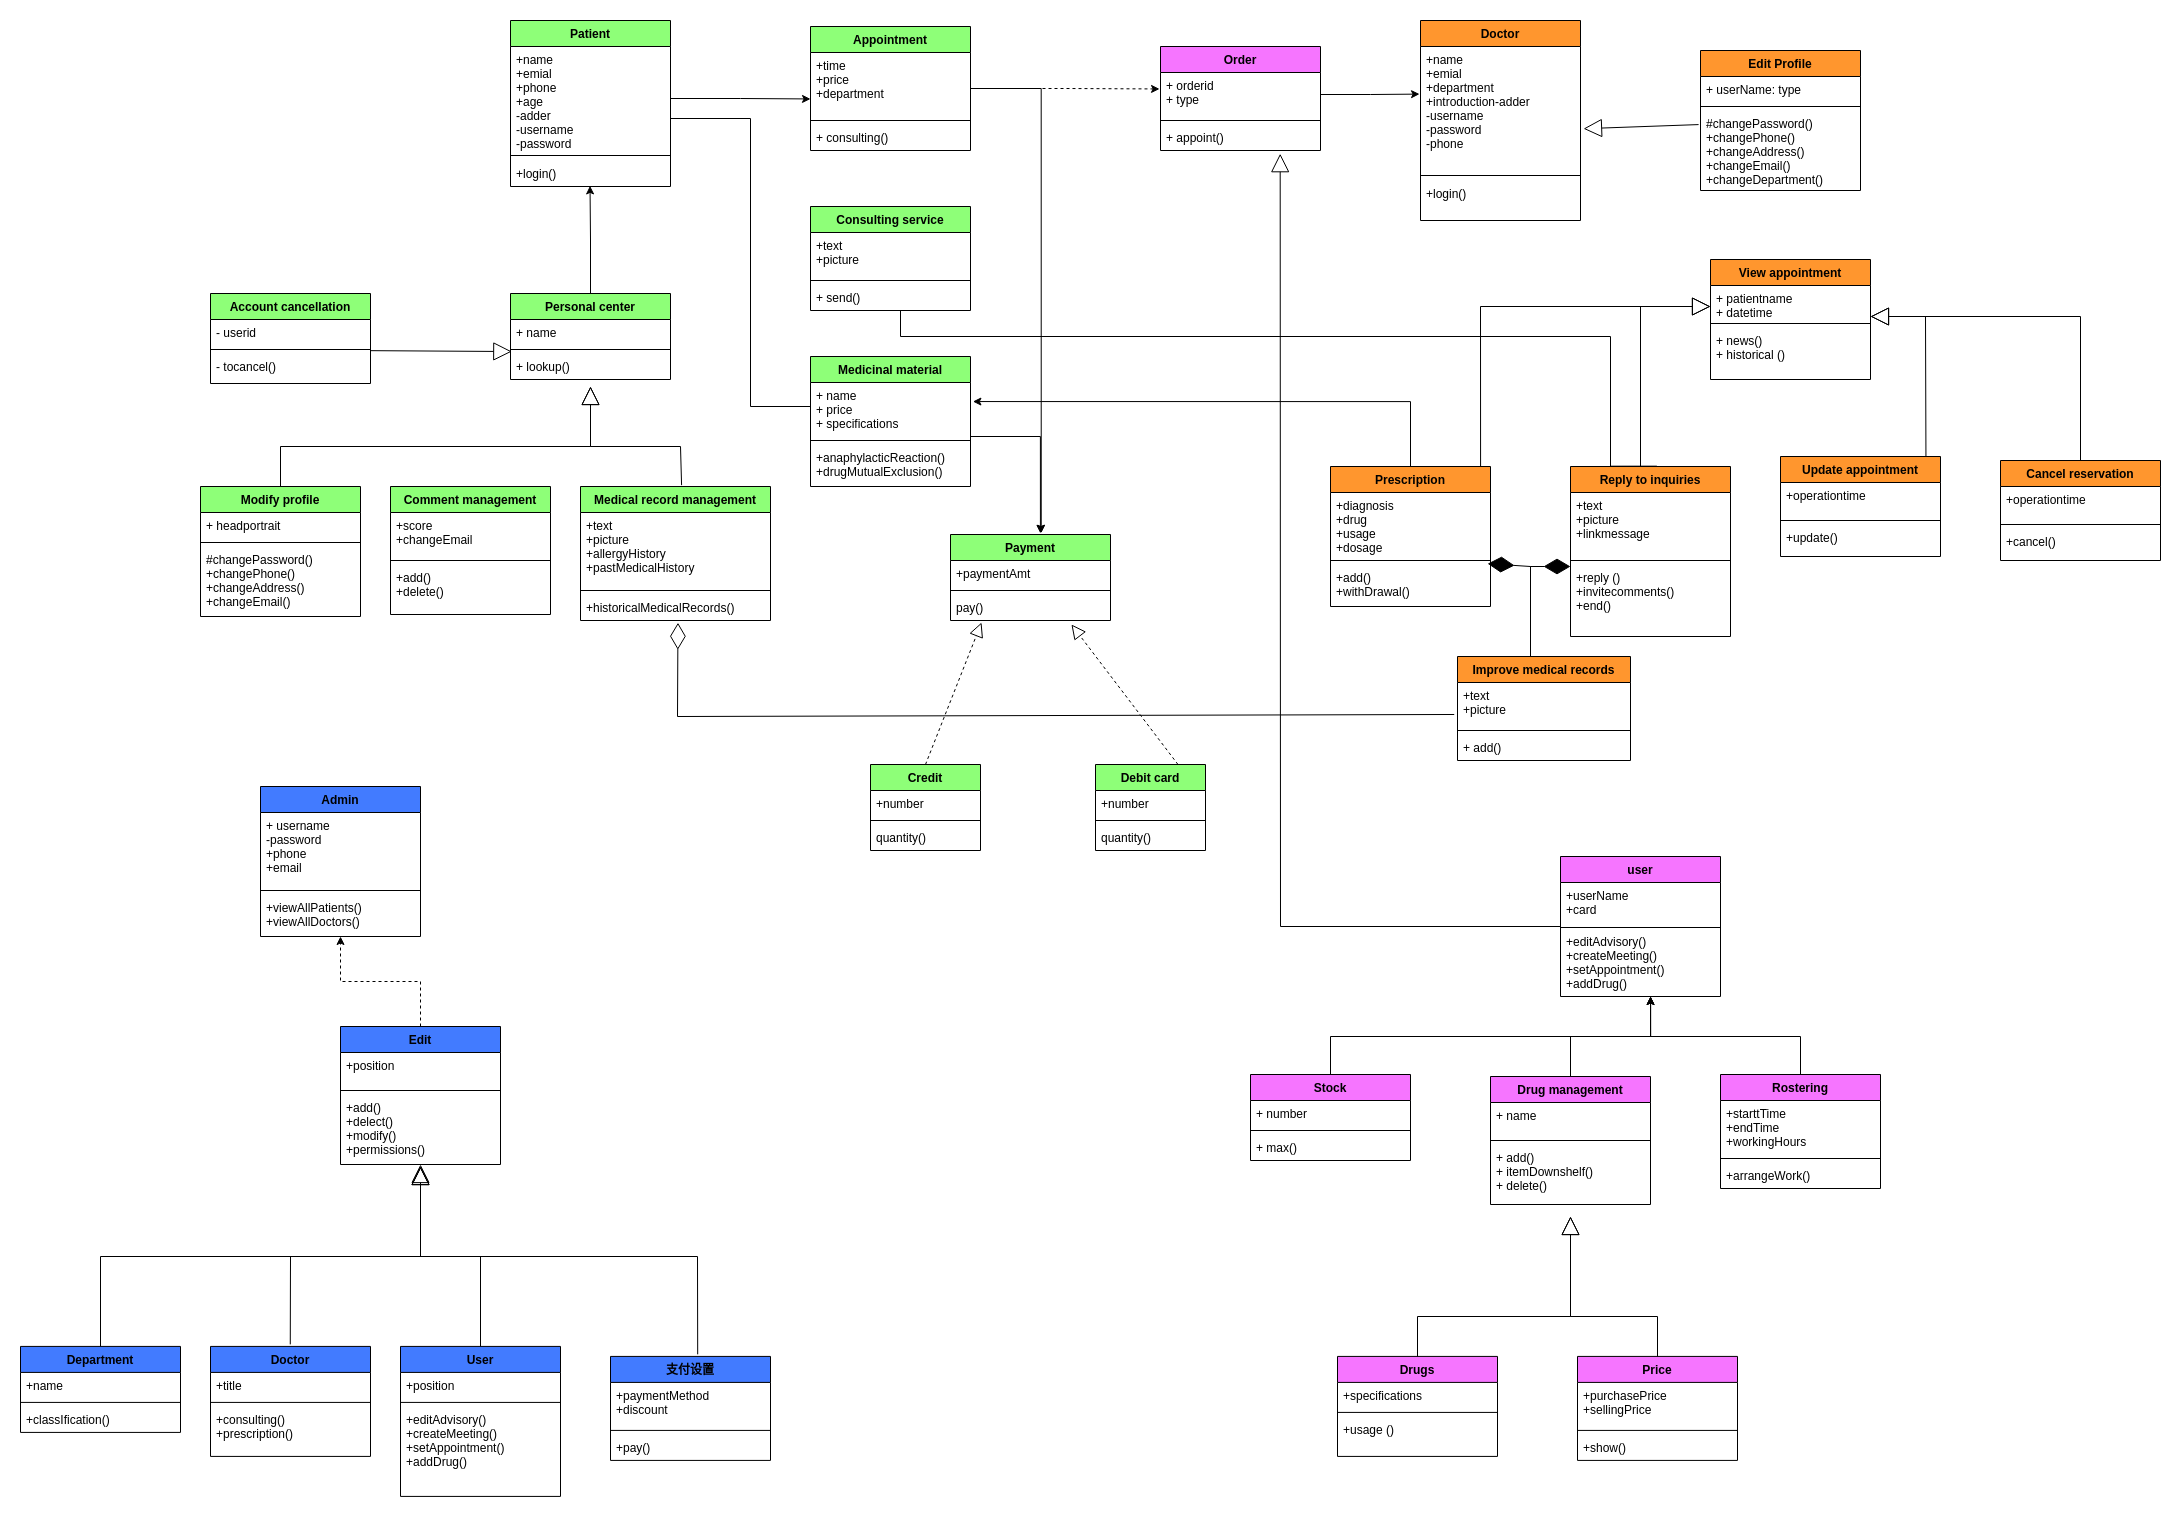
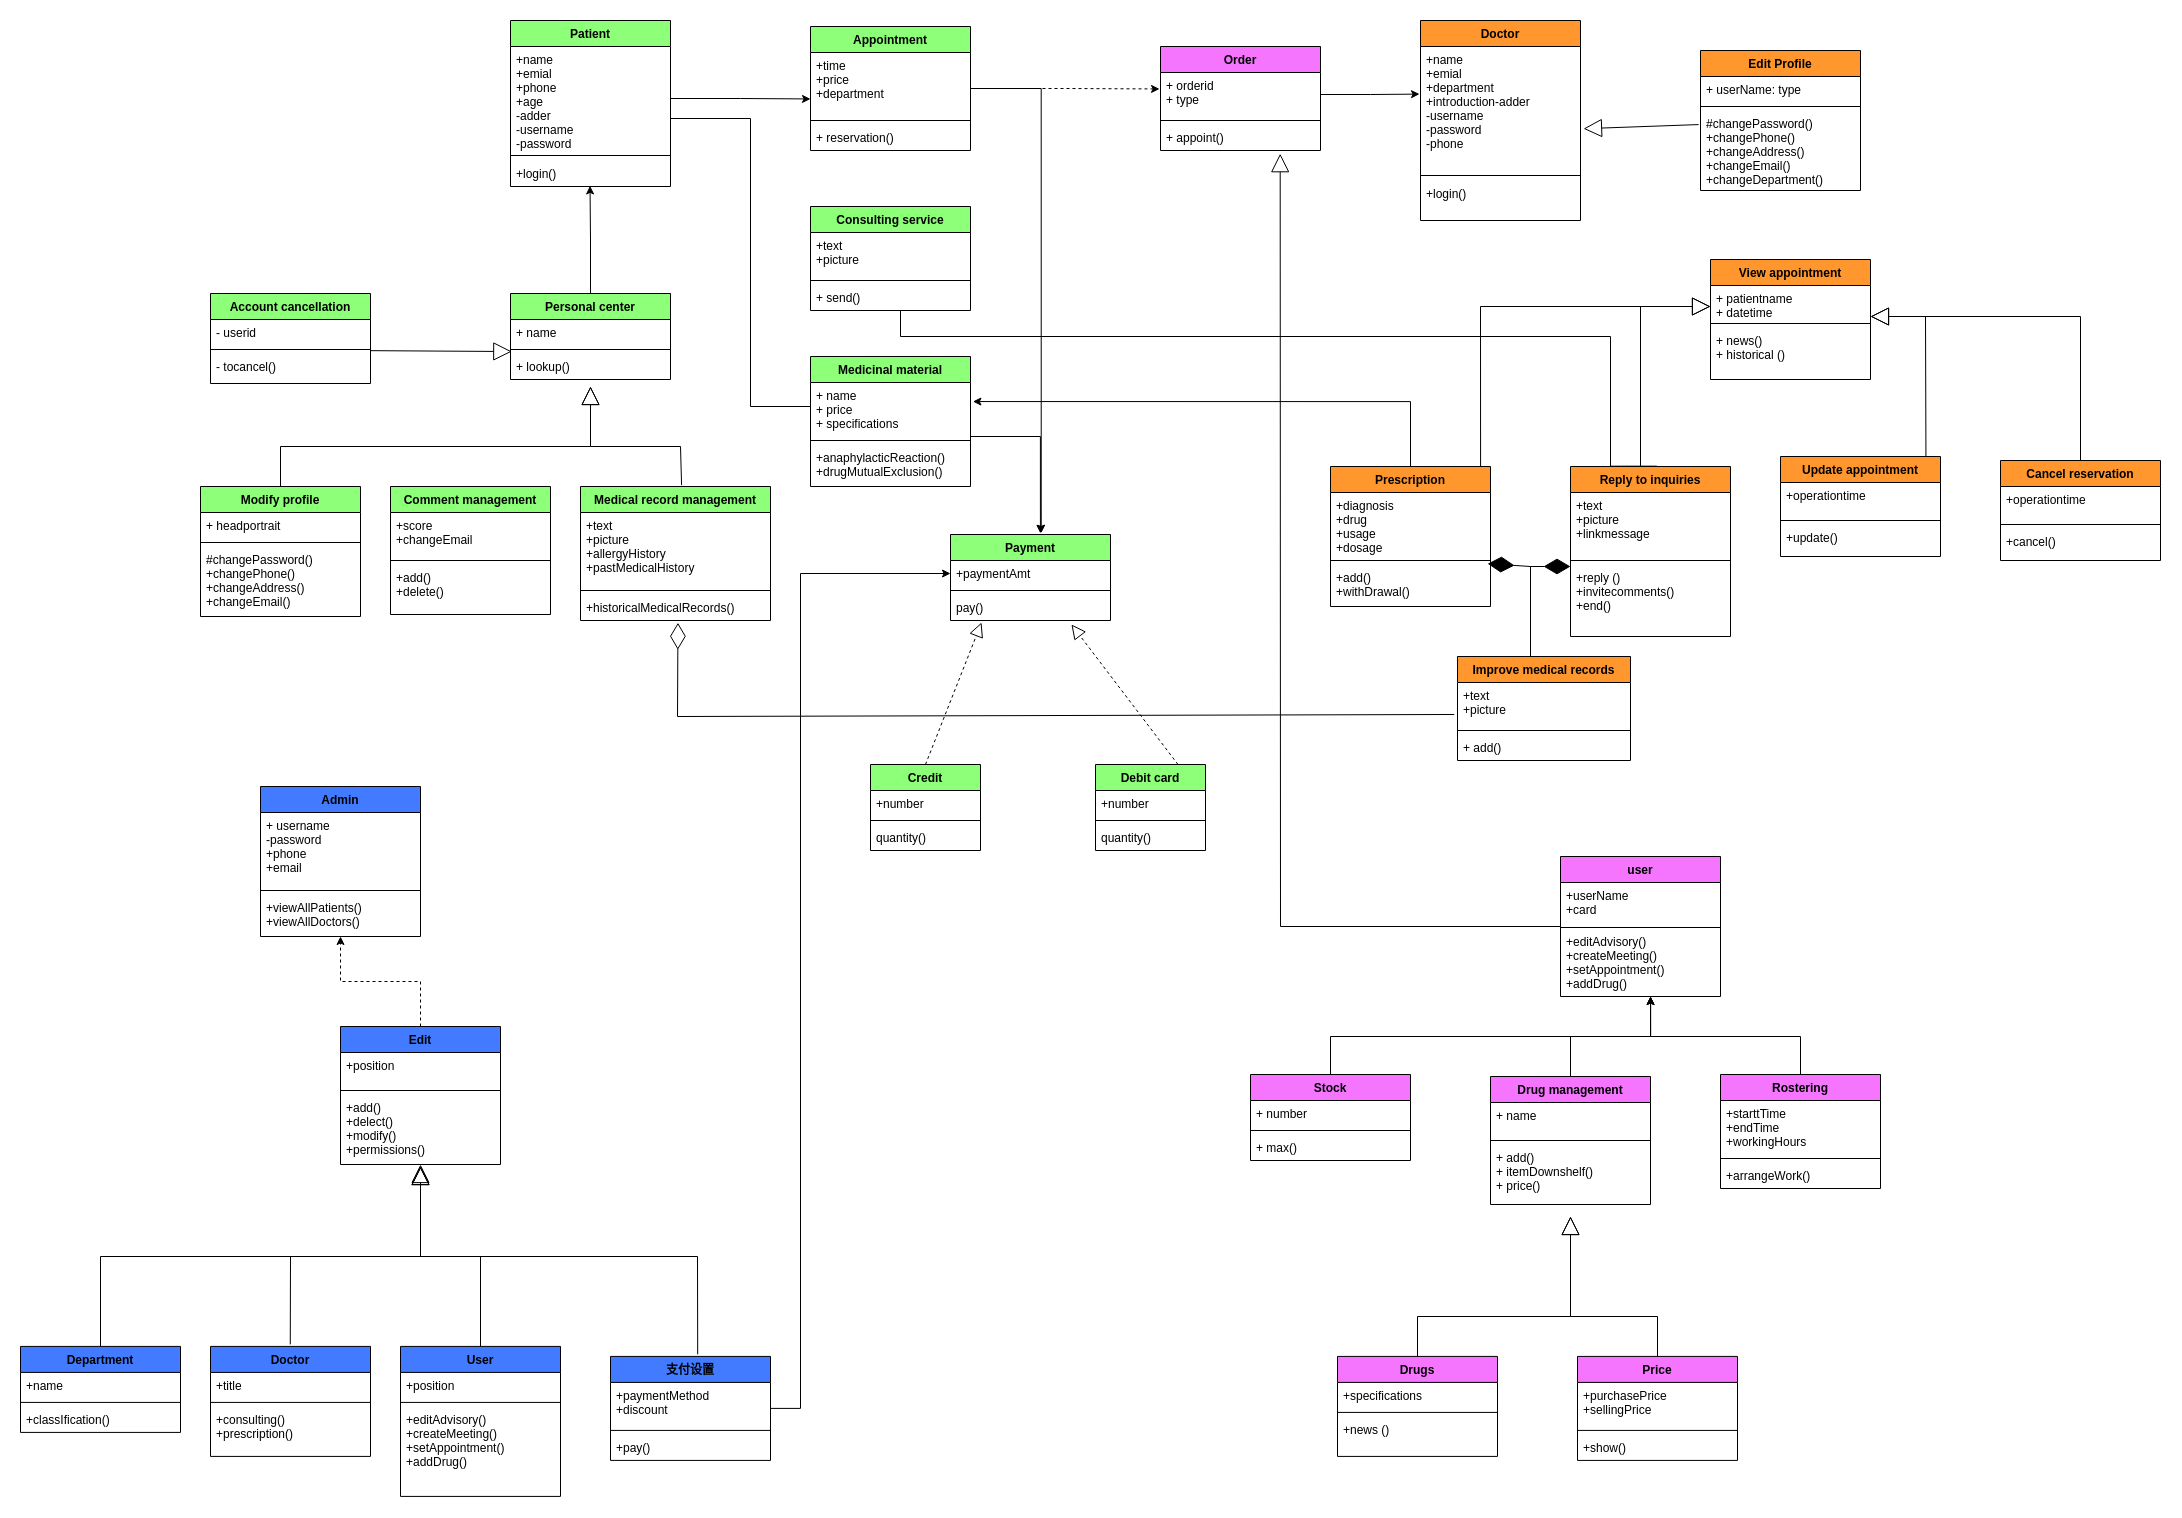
node "+ consulting()": label "+ consulting()" -> "+ reservation()"
edge "支付设置" -> "+paymentAmt": added
node "+ add() + itemDownshelf() + delete()": label "+ add() + itemDownshelf() + delete()" -> "+ add() + itemDownshelf() + price()"
node "+usage ()": label "+usage ()" -> "+news ()"
